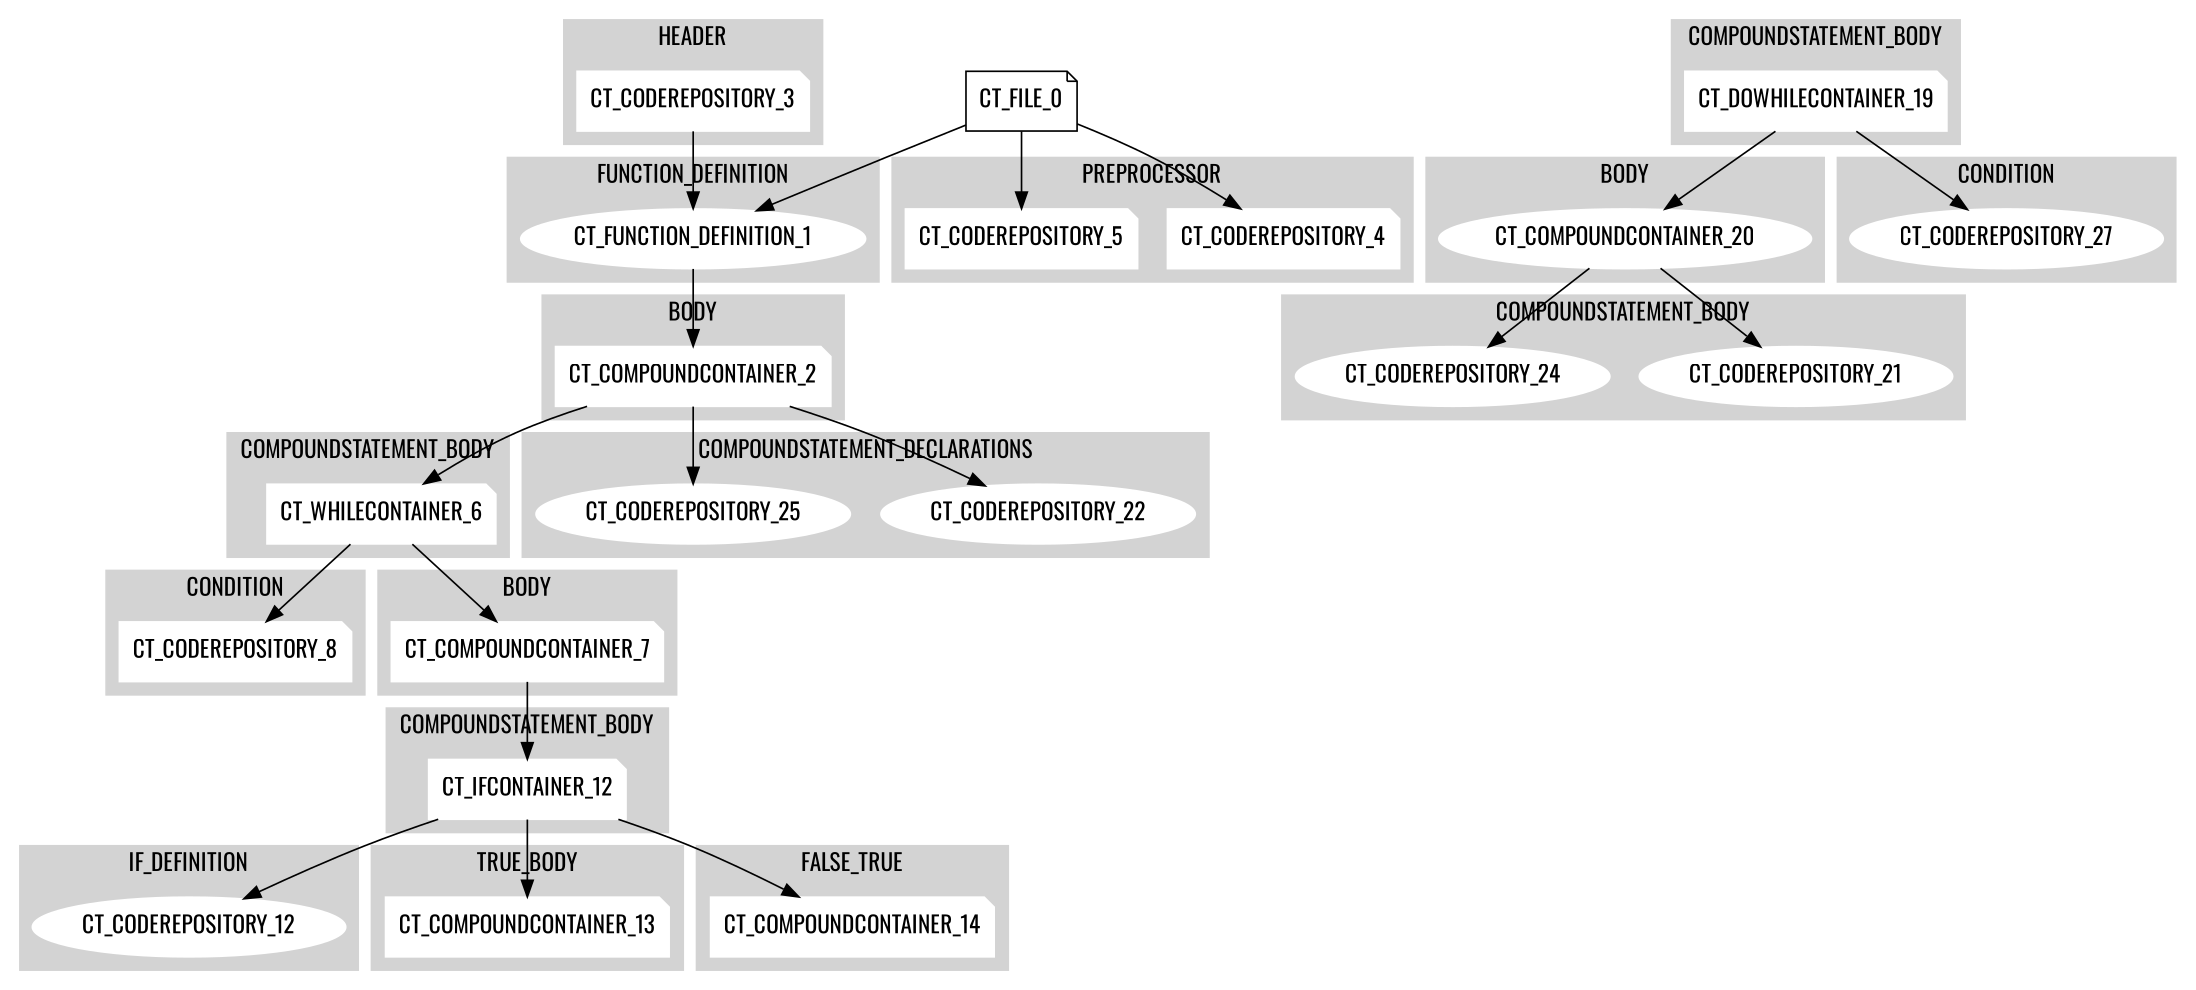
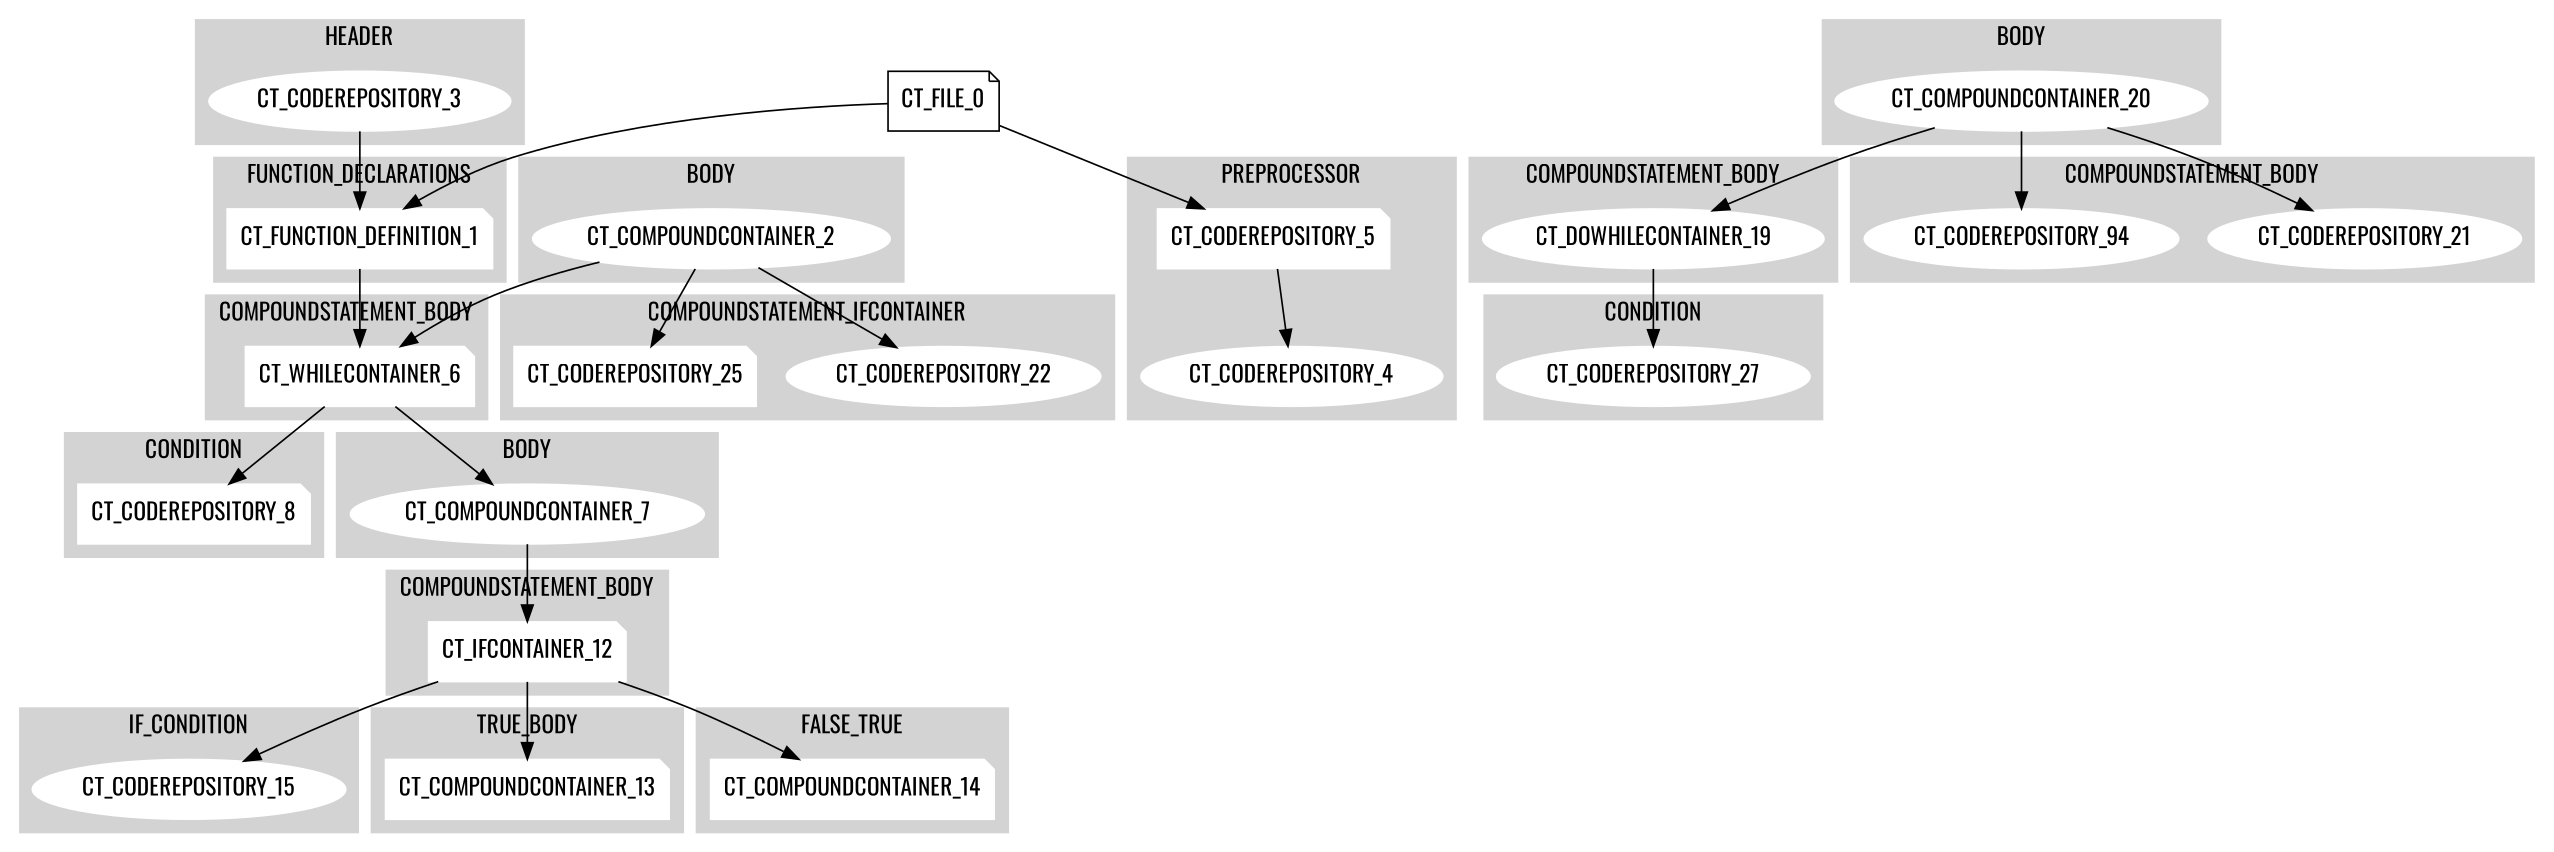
node "CT_CODEREPOSITORY_3": shape note -> ellipse
node "CT_DOWHILECONTAINER_19": shape note -> ellipse
edge "CT_FILE_0" -> "CT_CODEREPOSITORY_4": now "CT_CODEREPOSITORY_5" -> "CT_CODEREPOSITORY_4"
edge "CT_DOWHILECONTAINER_19" -> "CT_COMPOUNDCONTAINER_20": reversed
cluster "FUNCTION_DEFINITION": label "FUNCTION_DEFINITION" -> "FUNCTION_DECLARATIONS"
node "CT_FUNCTION_DEFINITION_1": shape ellipse -> note
node "CT_CODEREPOSITORY_4": shape note -> ellipse
edge "CT_FUNCTION_DEFINITION_1" -> "CT_COMPOUNDCONTAINER_2": now "CT_FUNCTION_DEFINITION_1" -> "CT_WHILECONTAINER_6"
node "CT_COMPOUNDCONTAINER_2": shape note -> ellipse
node "CT_CODEREPOSITORY_24": label "CT_CODEREPOSITORY_24" -> "CT_CODEREPOSITORY_94"
cluster "COMPOUNDSTATEMENT_DECLARATIONS": label "COMPOUNDSTATEMENT_DECLARATIONS" -> "COMPOUNDSTATEMENT_IFCONTAINER"
node "CT_CODEREPOSITORY_25": shape ellipse -> note
node "CT_COMPOUNDCONTAINER_7": shape note -> ellipse
cluster "IF_DEFINITION": label "IF_DEFINITION" -> "IF_CONDITION"
node "CT_CODEREPOSITORY_12": label "CT_CODEREPOSITORY_12" -> "CT_CODEREPOSITORY_15"
